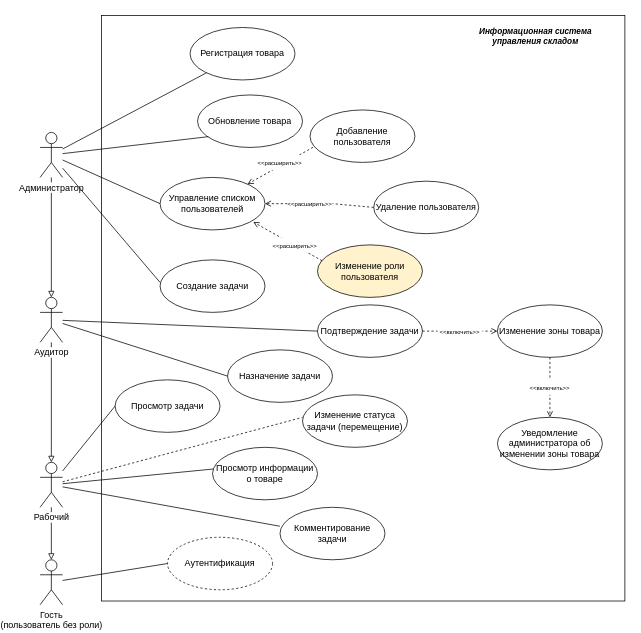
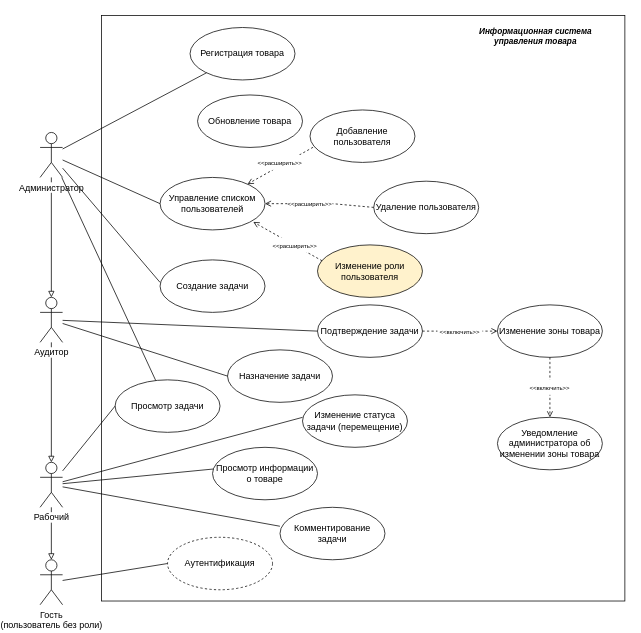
node "Информационная система управления складом": label "Информационная система управления складом" -> "Информационная система управления товара"
edge "Обновление товара" -- "Администратор": now "Просмотр задачи" -- "Администратор"
edge "Изменение статуса задачи (перемещение)" -- "Рабочий": style dashed -> solid
